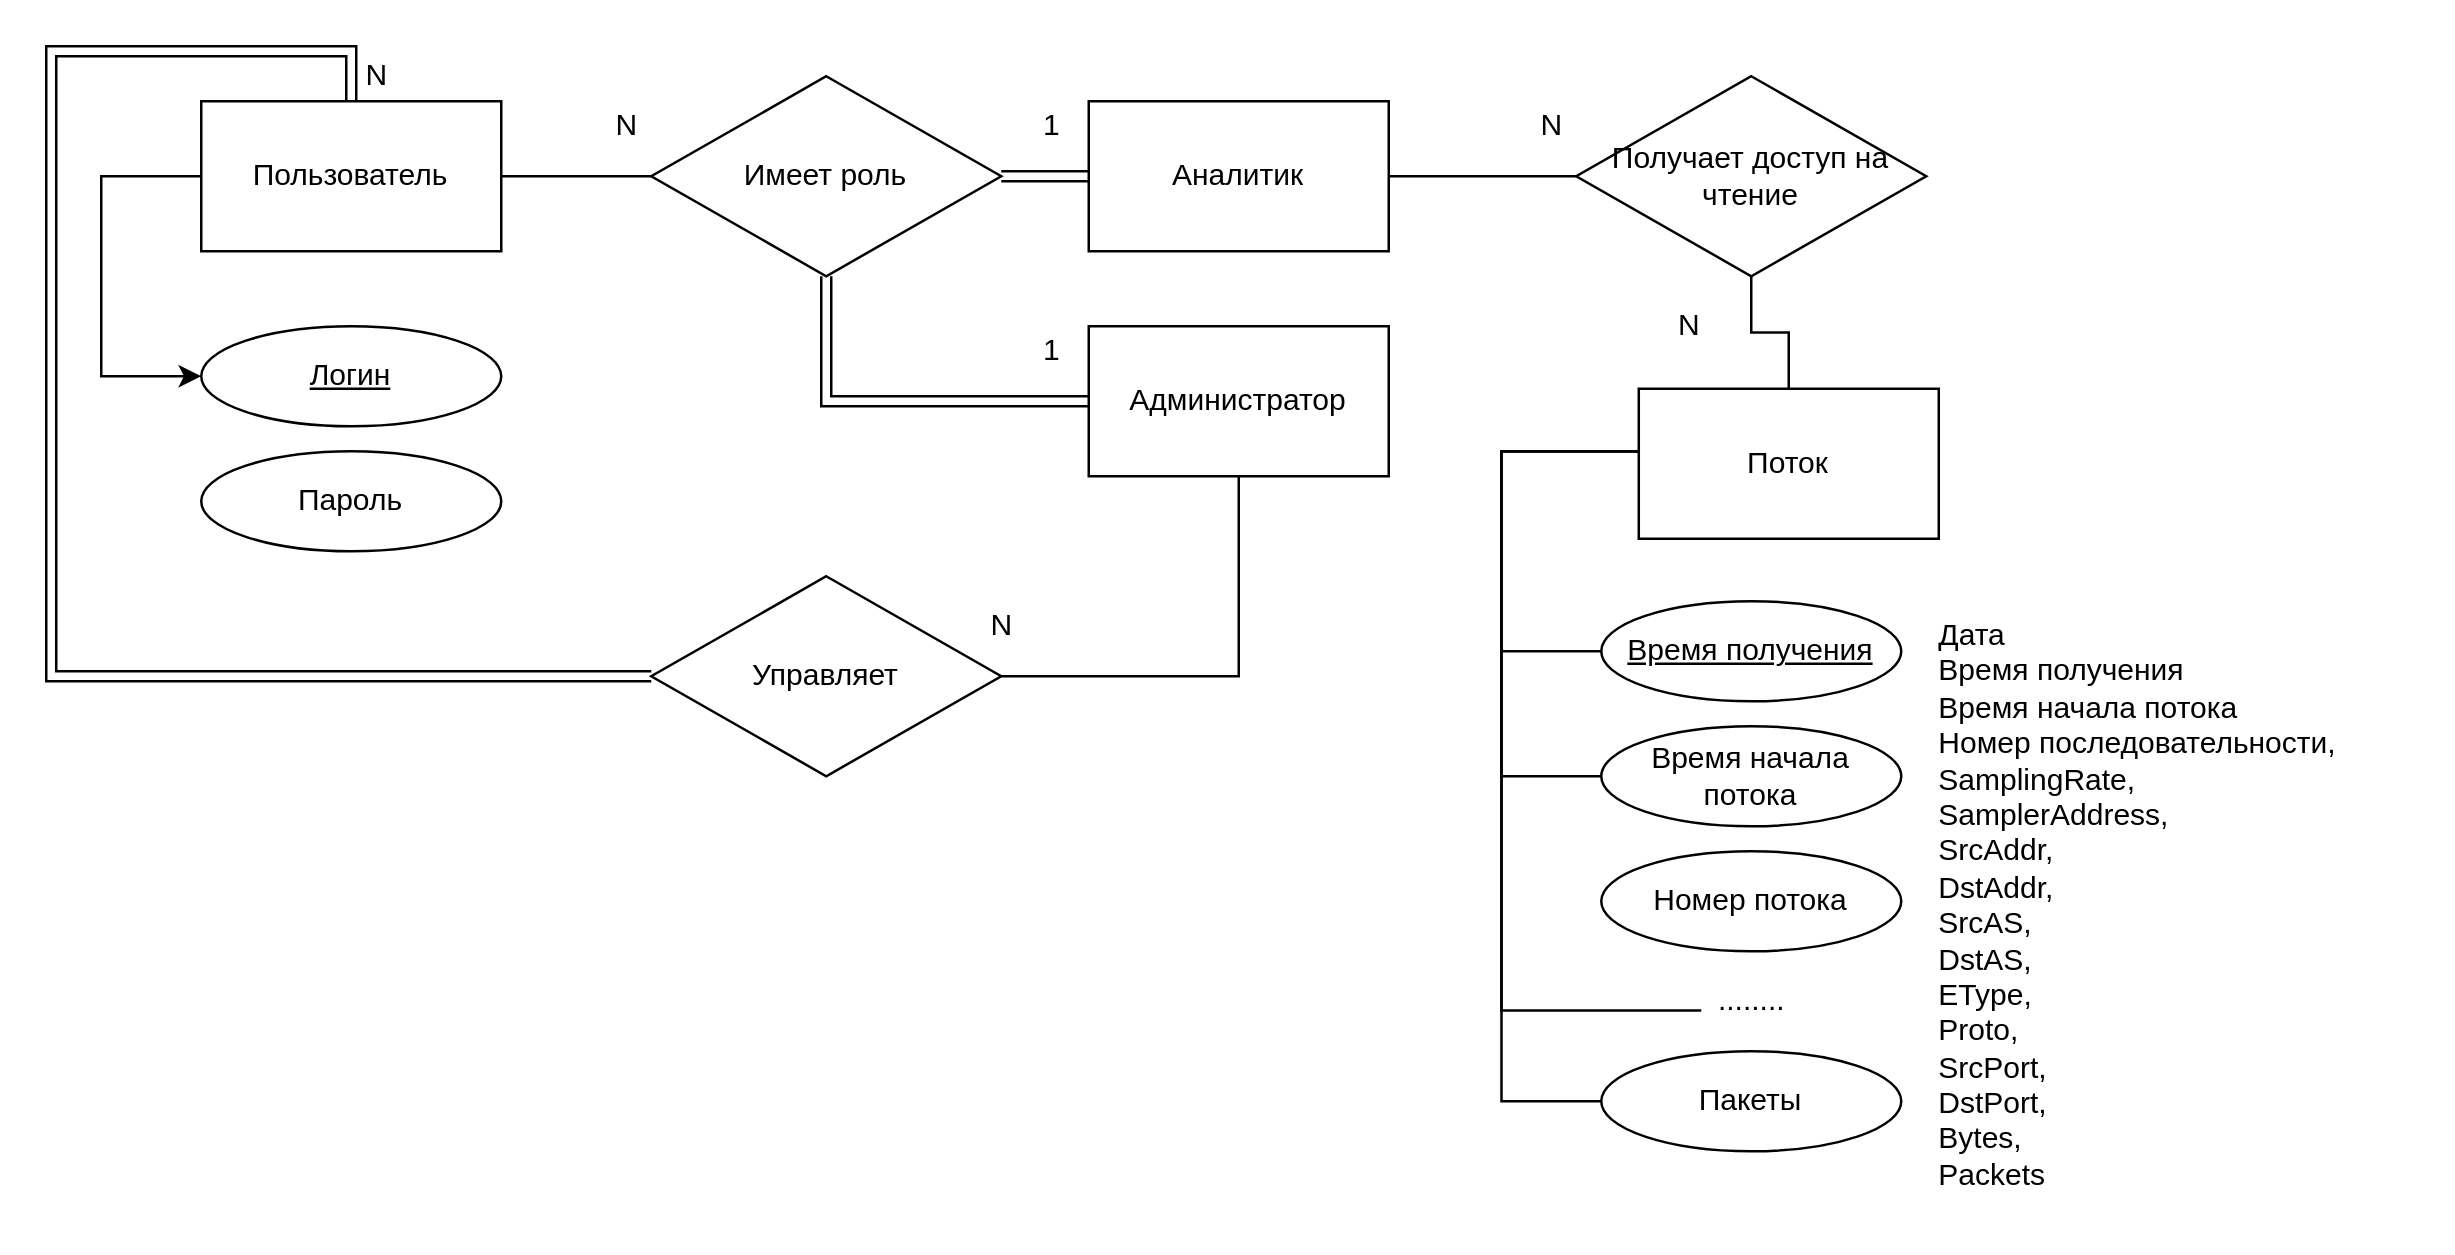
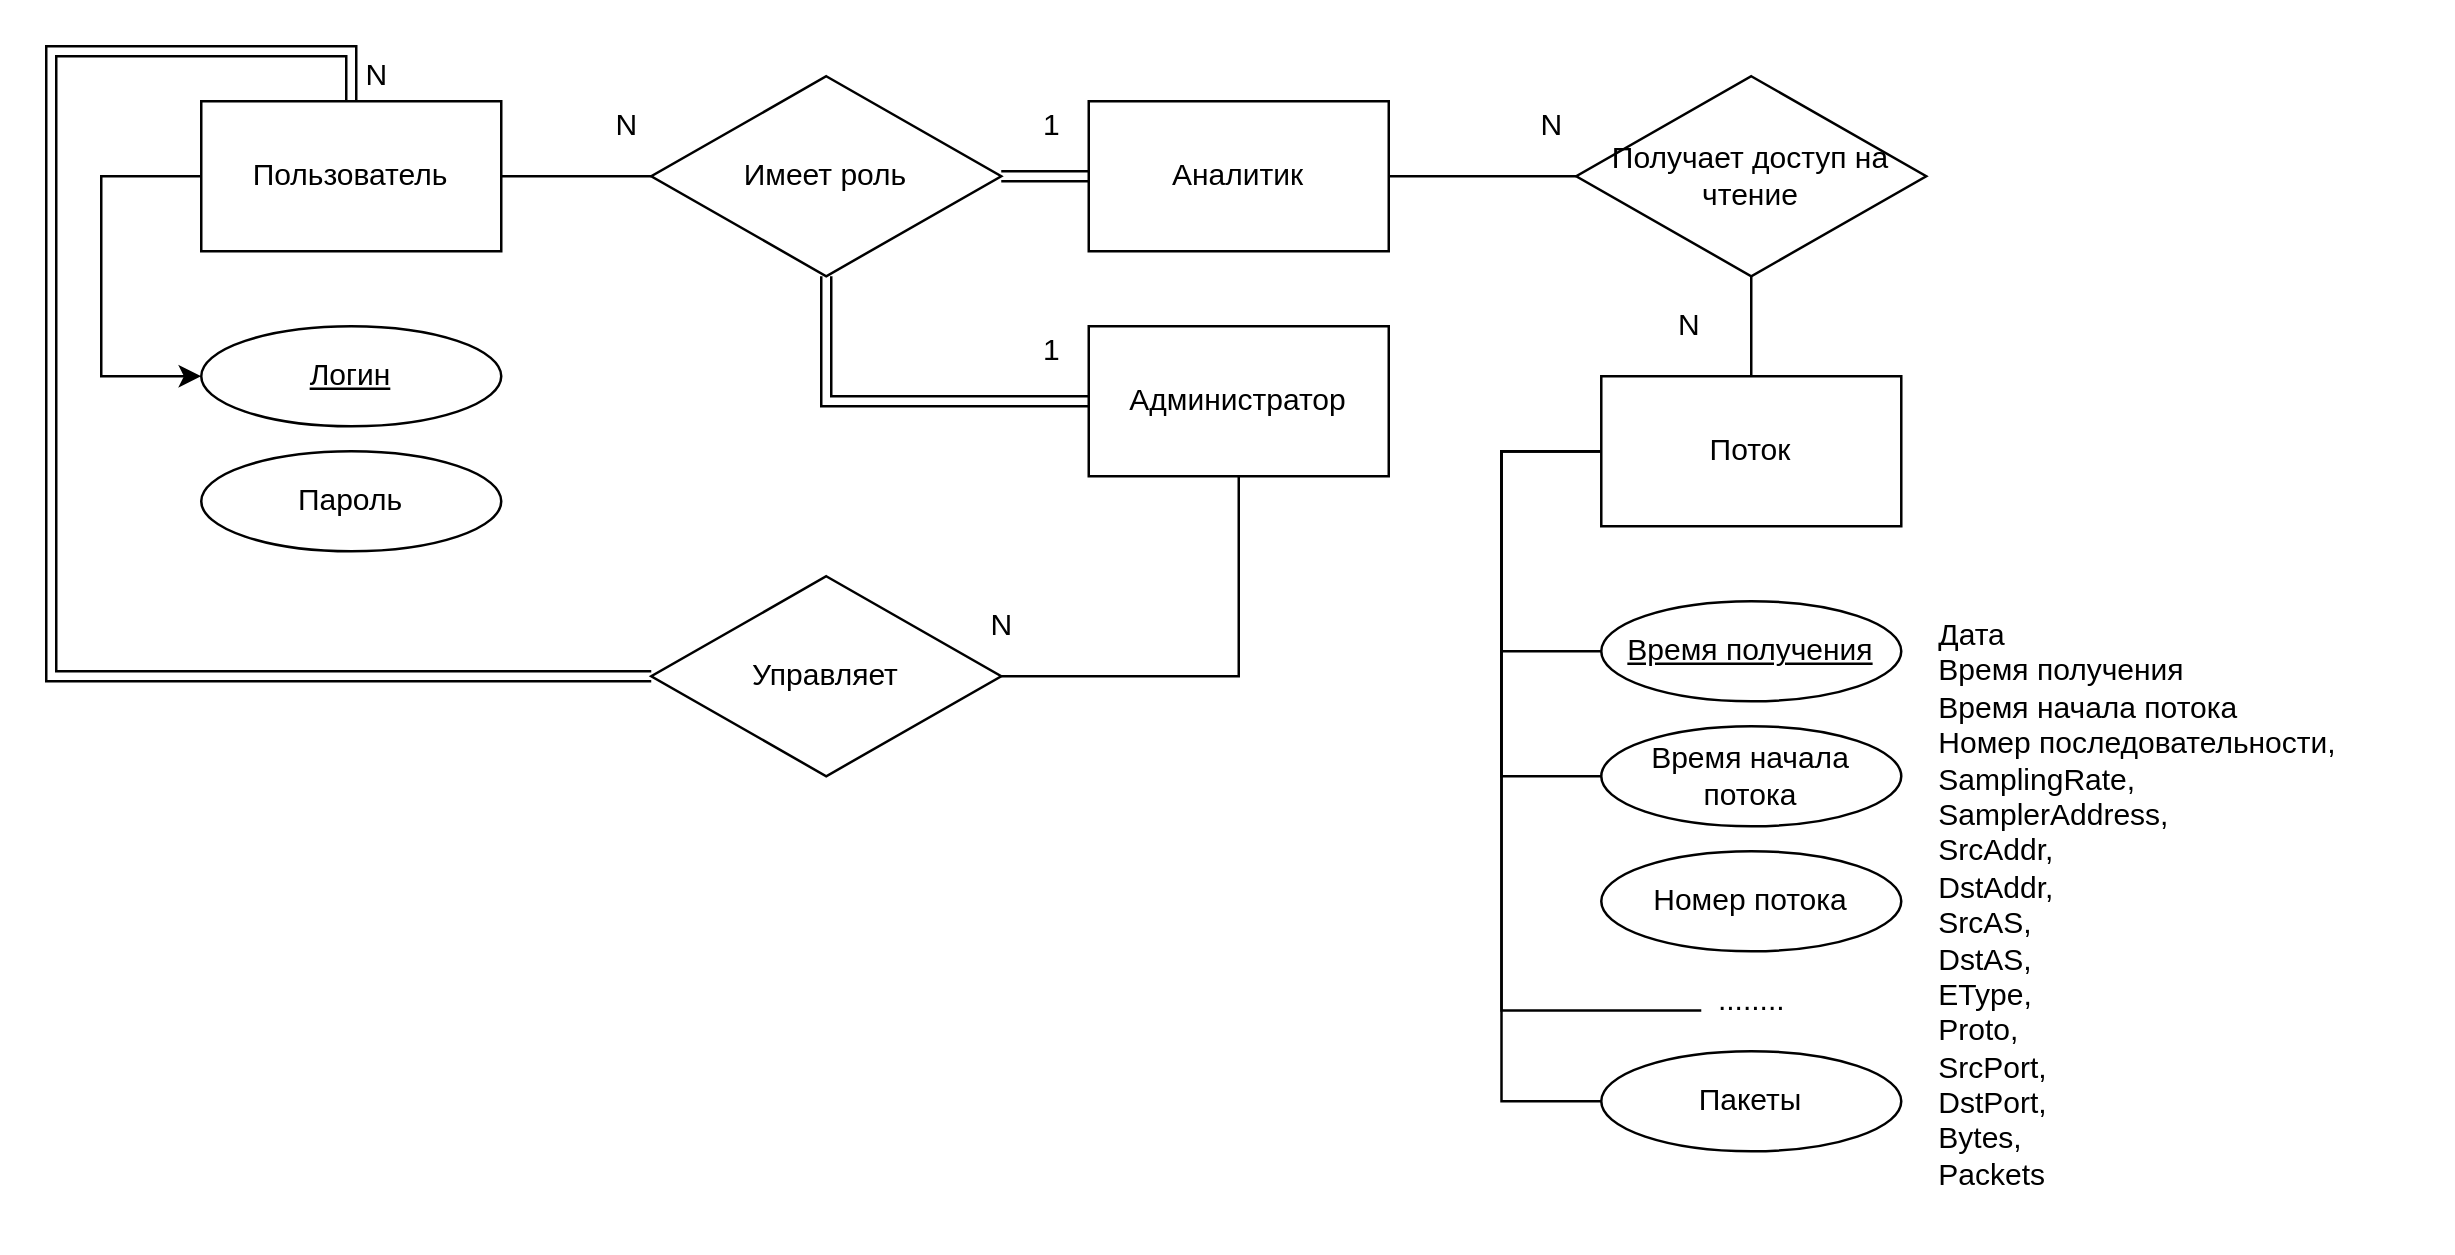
node "Поток": moved (1789, 464) -> (1751, 451)
